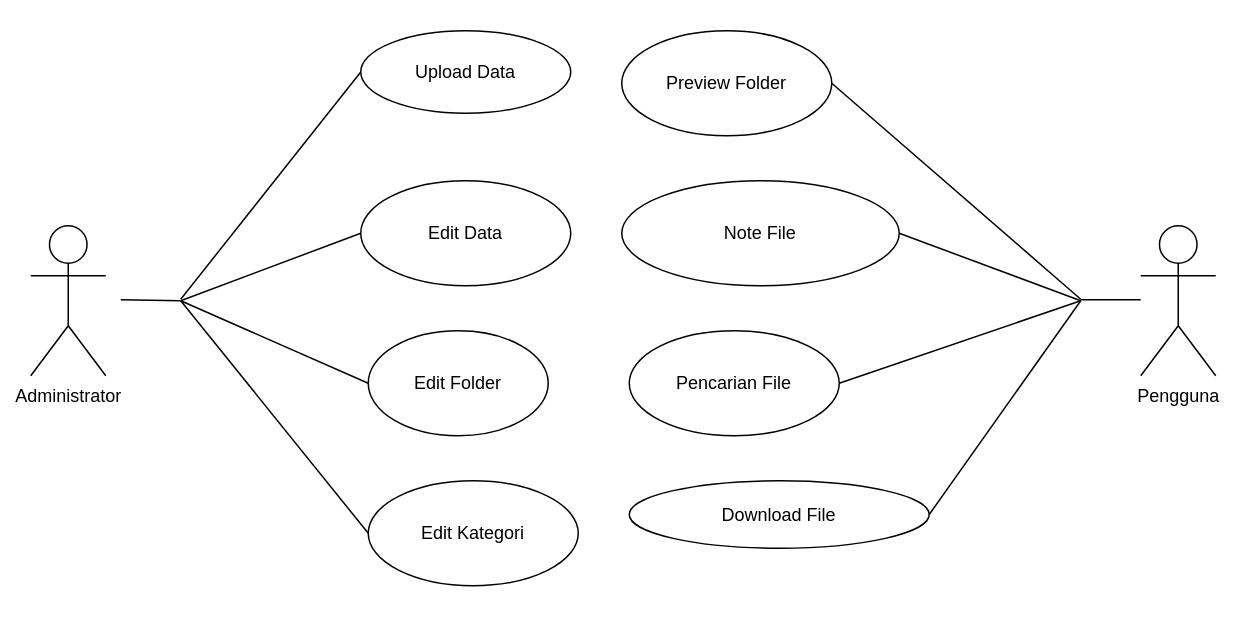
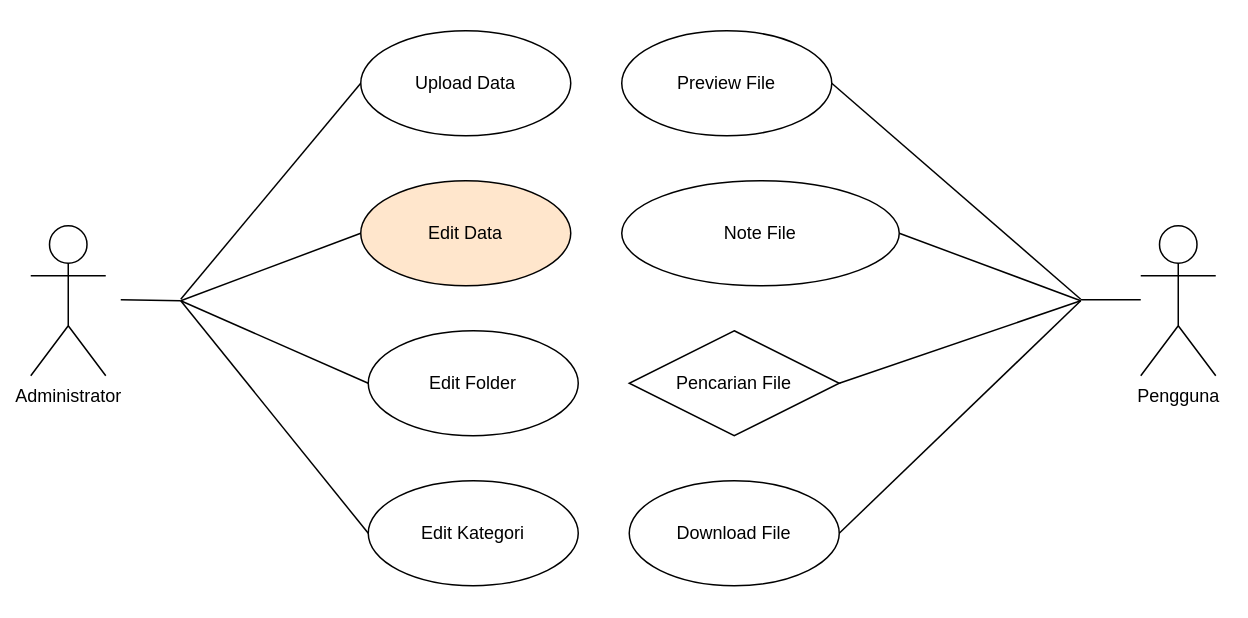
node "Upload Data": size 210x83 -> 210x105
node "Preview Folder": label "Preview Folder" -> "Preview File"
node "Edit Data": fillcolor #ffffff -> #ffe6cc
node "Edit Folder": size 180x105 -> 210x105
node "Pencarian File": shape ellipse -> diamond
node "Download File": size 300x68 -> 210x105
